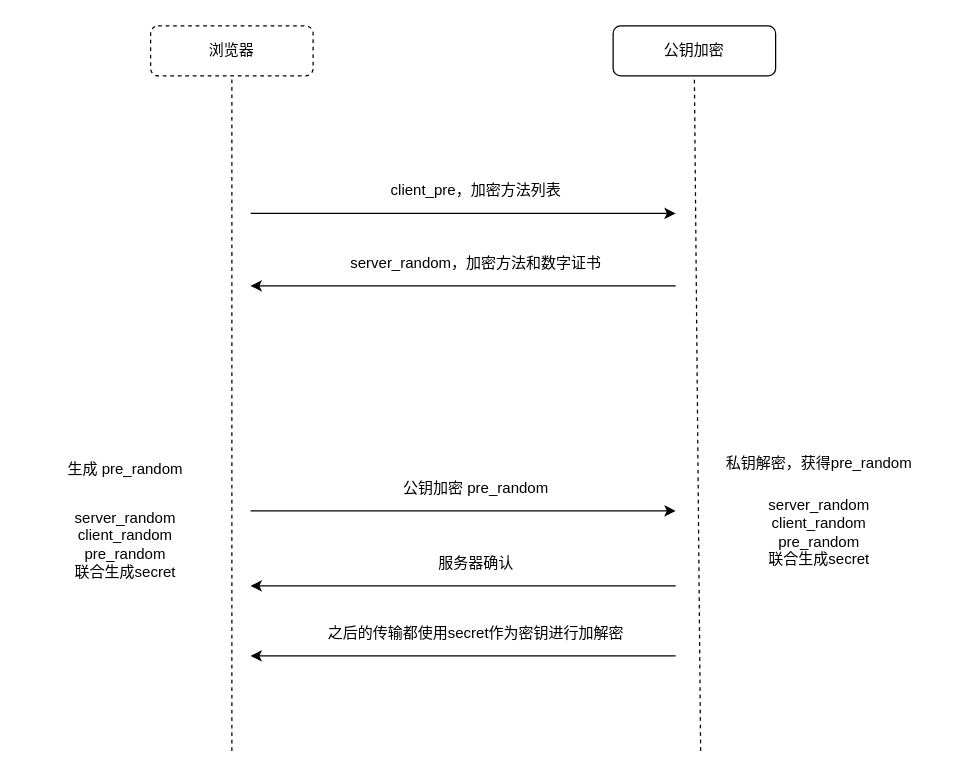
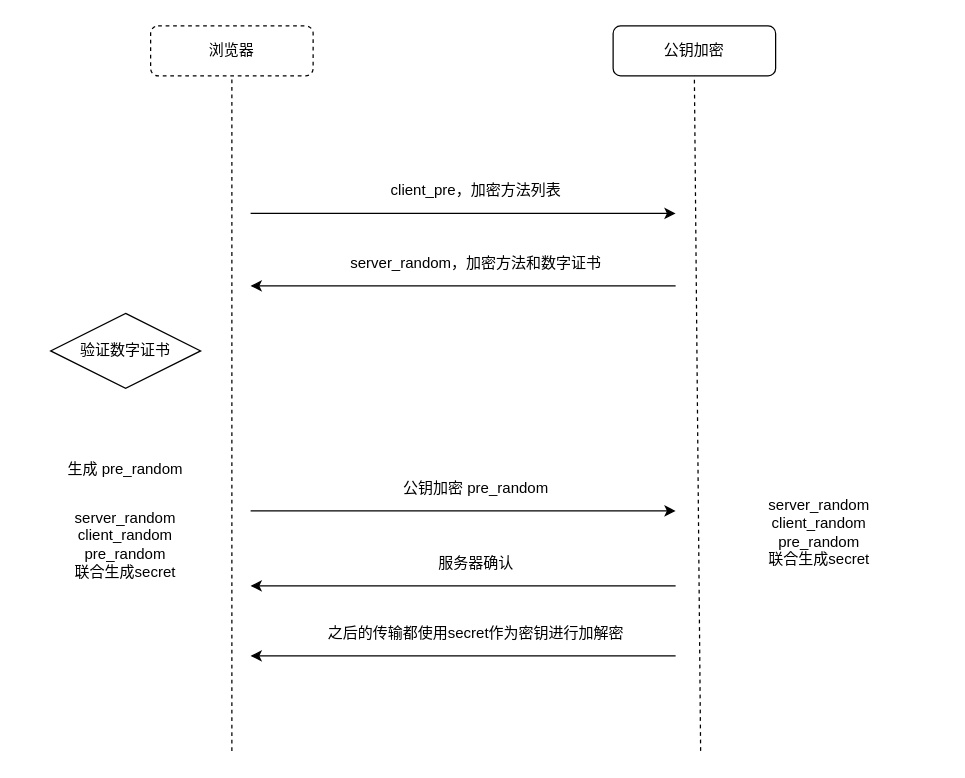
node "验证数字证书": added
node "私钥解密，获得pre_random": removed
